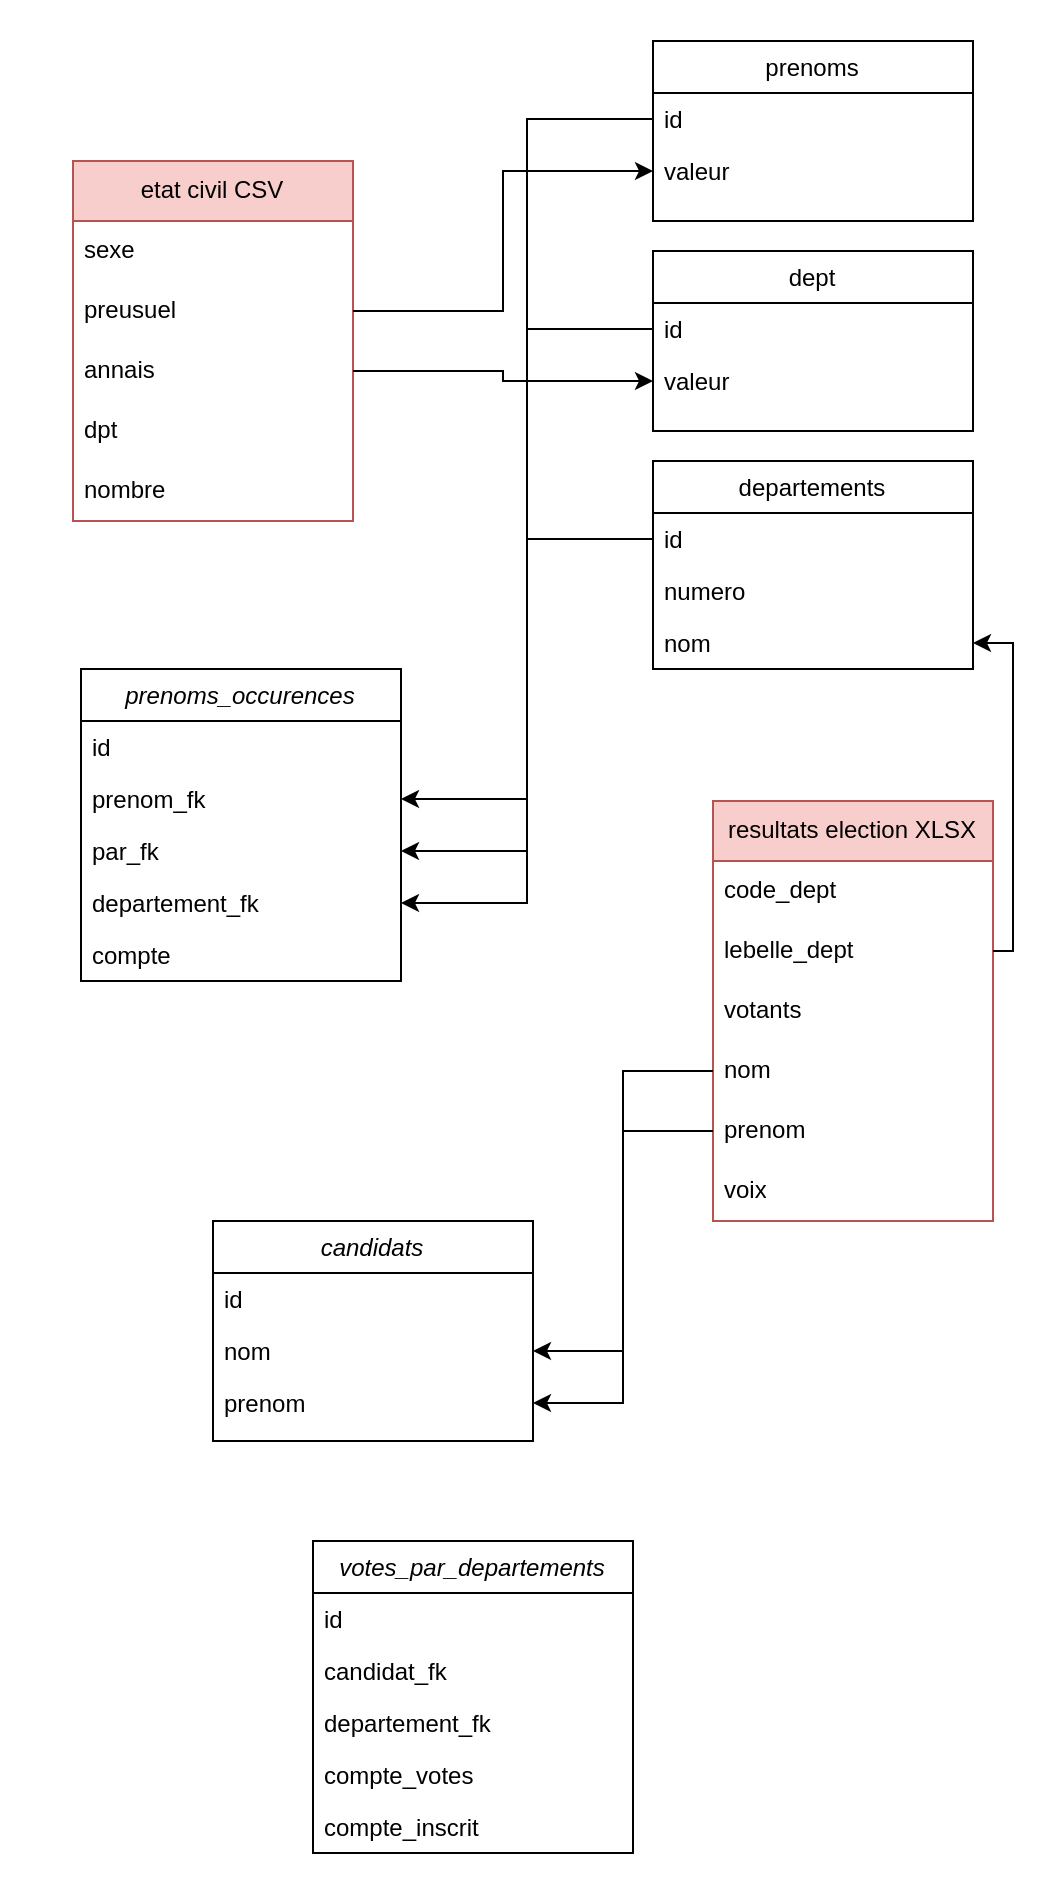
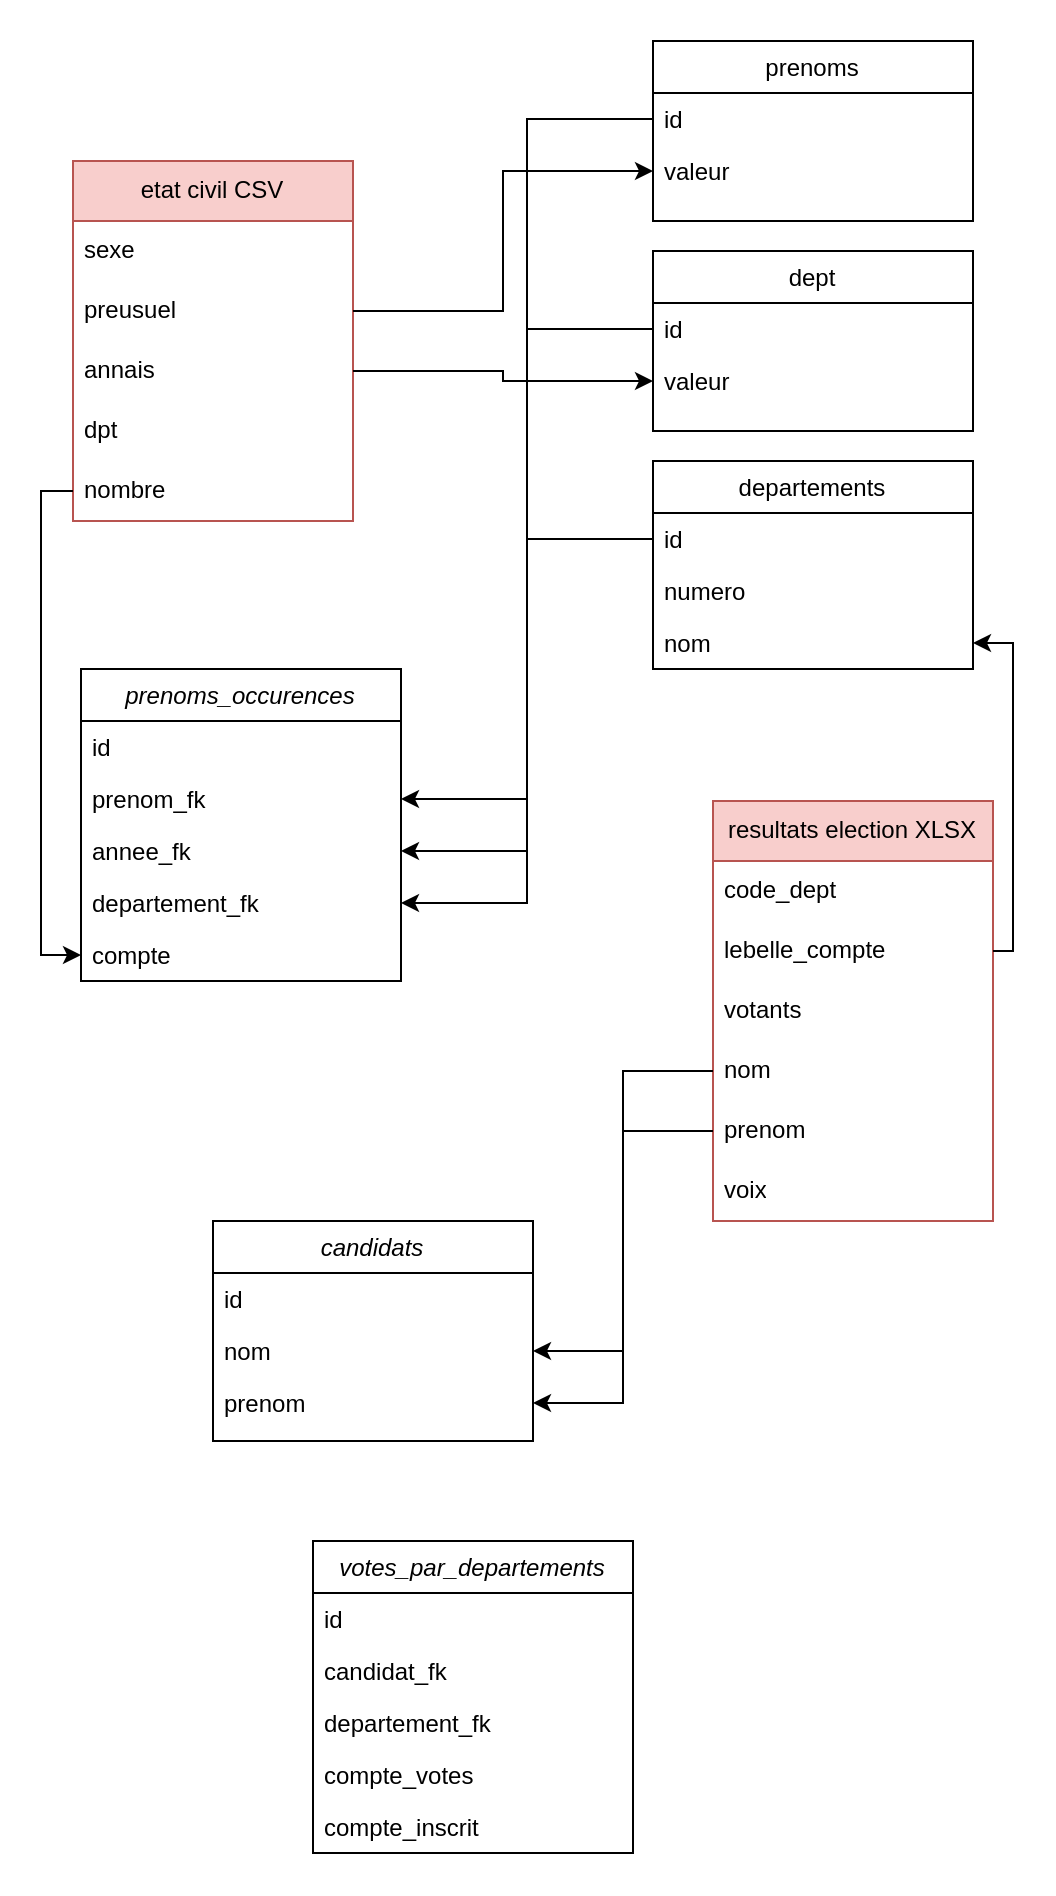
edge "nombre" -> "compte": added
node "par_fk": label "par_fk" -> "annee_fk"
node "lebelle_dept": label "lebelle_dept" -> "lebelle_compte"
